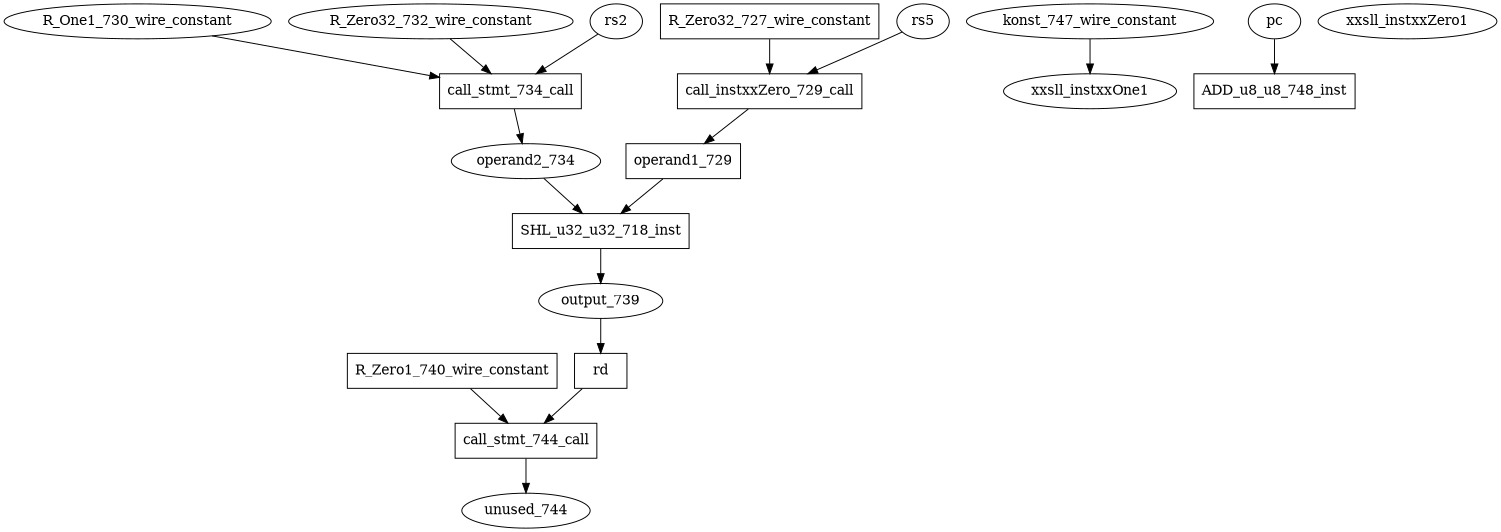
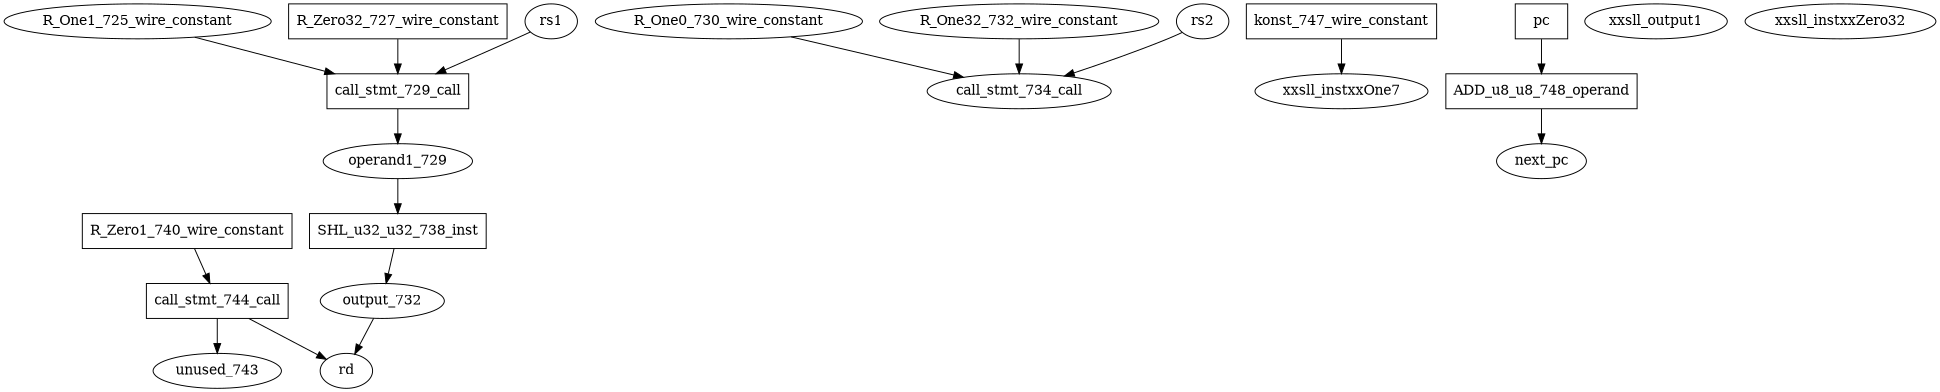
node "R_One1_725_wire_constant": added
node "R_One1_730_wire_constant": label "R_One1_730_wire_constant" -> "R_One0_730_wire_constant"
node "R_Zero32_732_wire_constant": label "R_Zero32_732_wire_constant" -> "R_One32_732_wire_constant"
node "rs5": label "rs5" -> "rs1"
node "konst_747_wire_constant": shape ellipse -> box
node "pc": shape ellipse -> box
node "xxsll_instxxZero1": label "xxsll_instxxZero1" -> "xxsll_output1"
node "xxsll_instxxZero32": added
node "call_stmt_734_call": shape box -> ellipse
node "call_instxxZero_729_call": label "call_instxxZero_729_call" -> "call_stmt_729_call"
node "xxsll_instxxOne1": label "xxsll_instxxOne1" -> "xxsll_instxxOne7"
node "ADD_u8_u8_748_inst": label "ADD_u8_u8_748_inst" -> "ADD_u8_u8_748_operand"
node "operand2_734": removed
node "operand1_729": shape box -> ellipse
node "next_pc": added
node "SHL_u32_u32_718_inst": label "SHL_u32_u32_718_inst" -> "SHL_u32_u32_738_inst"
node "output_739": label "output_739" -> "output_732"
node "rd": shape box -> ellipse
edge "rd" -> "call_stmt_744_call": reversed
node "unused_744": label "unused_744" -> "unused_743"
